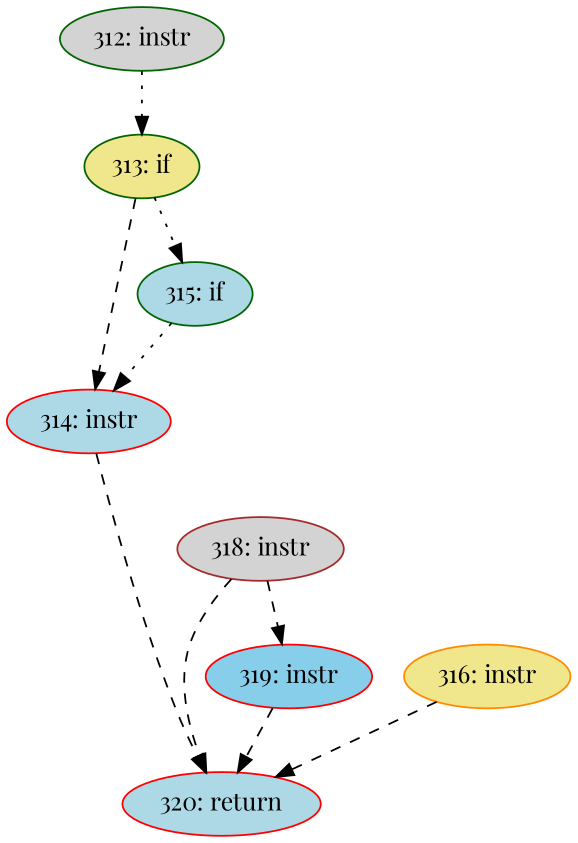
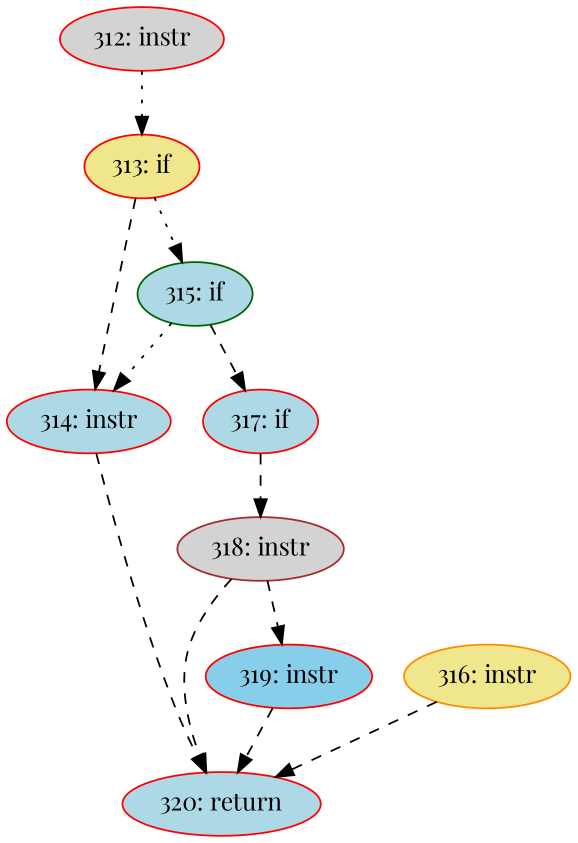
node "312: instr": color darkgreen -> red
node "313: if": color darkgreen -> red
node "317: if": added
